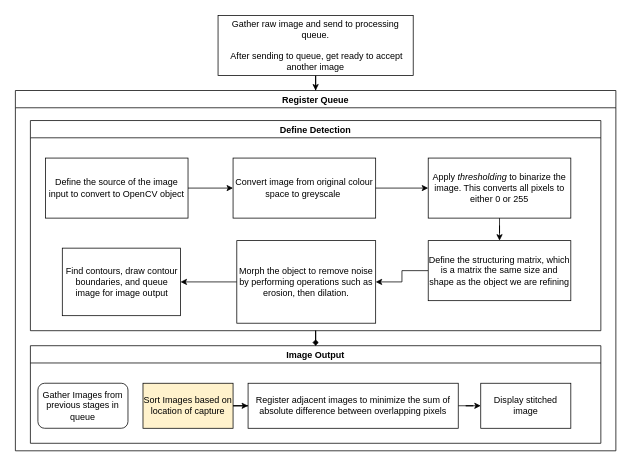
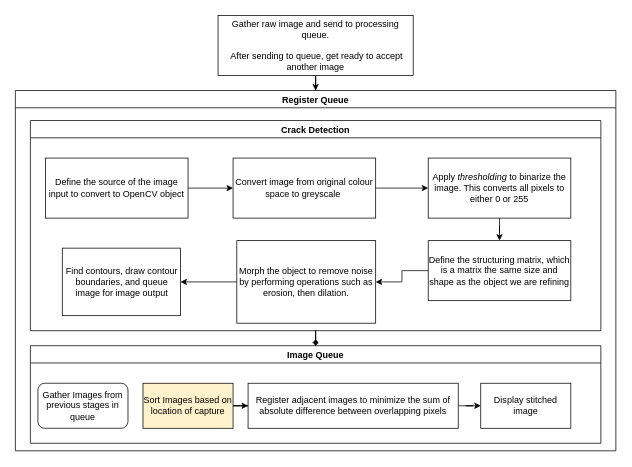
node "Define Detection": label "Define Detection" -> "Crack Detection"
node "Image Output": label "Image Output" -> "Image Queue"
